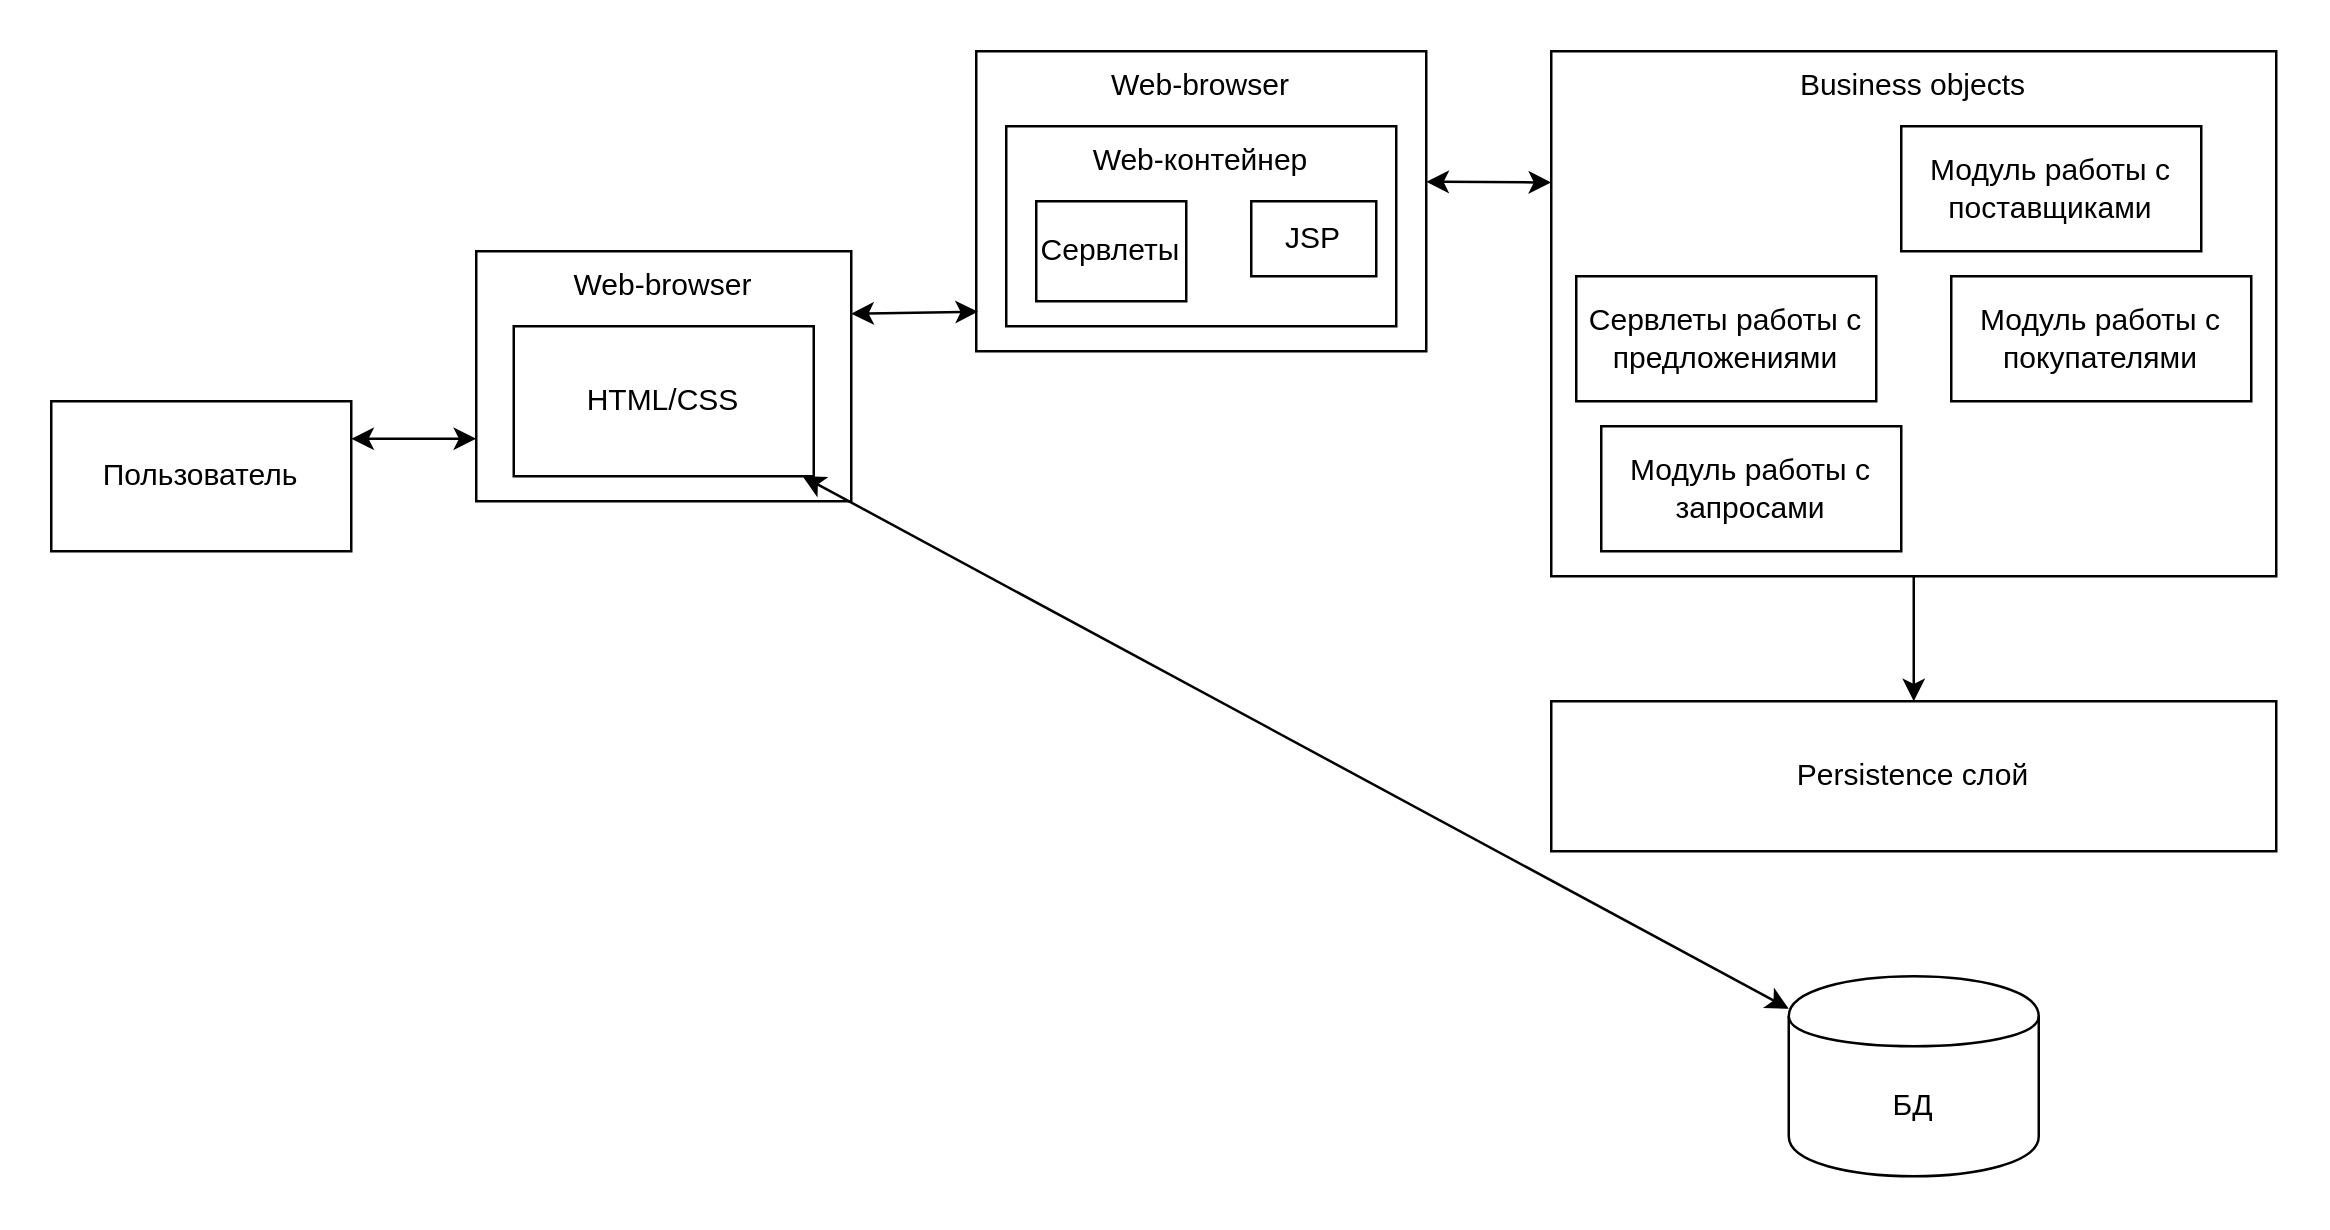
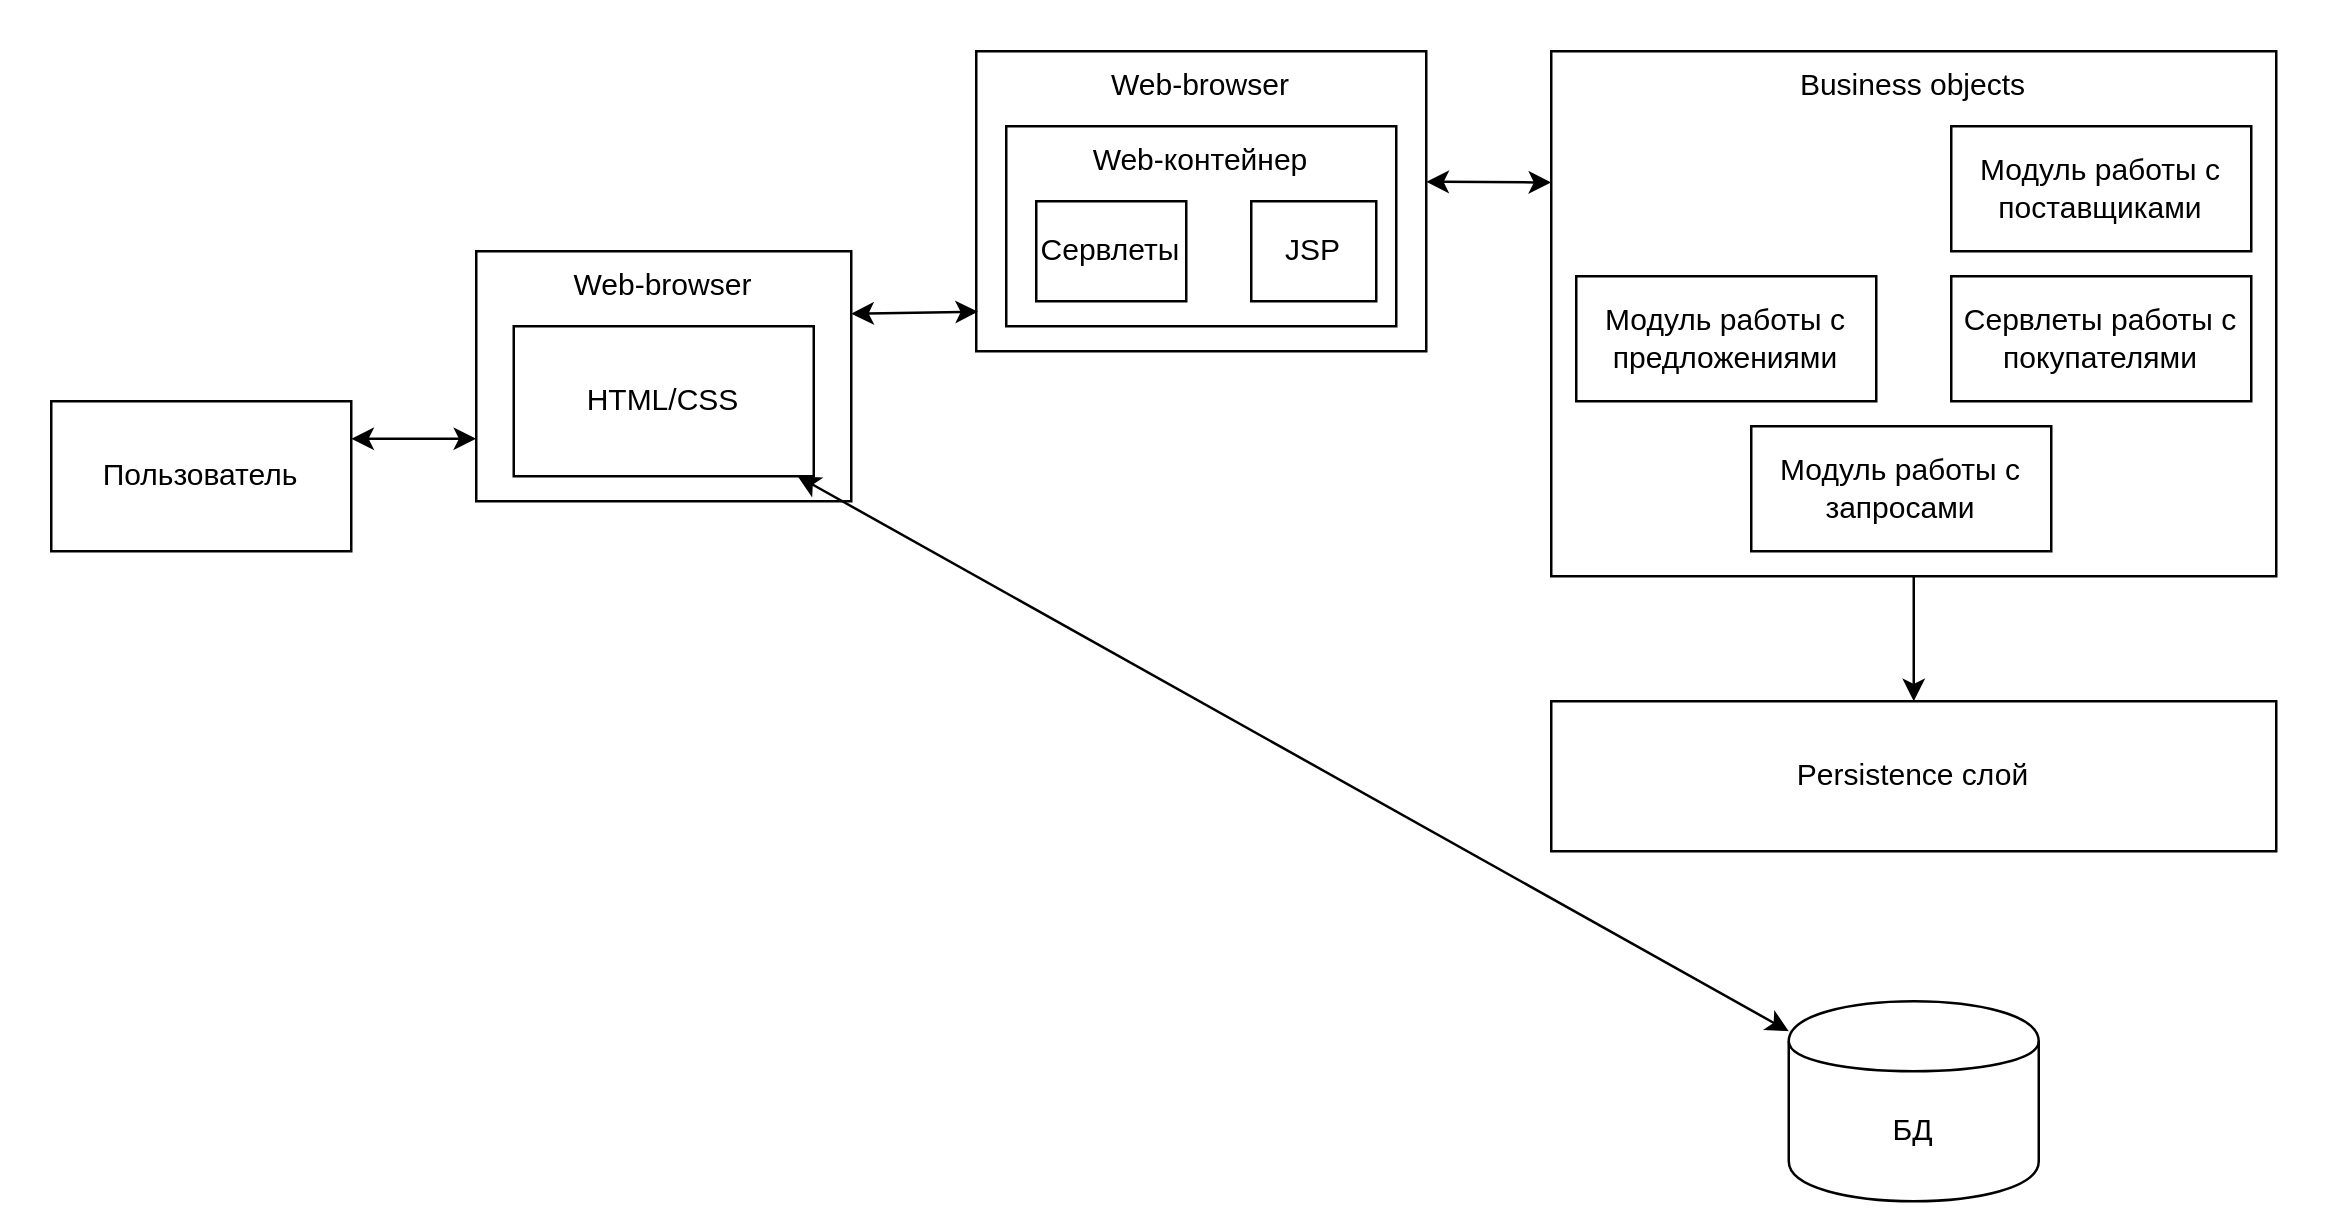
node "Модуль работы с поставщиками": moved (2051, 189) -> (2101, 189)
node "JSP": size 125x75 -> 125x100
node "Сервлеты работы с предложениями": label "Сервлеты работы с предложениями" -> "Модуль работы с предложениями"
node "Модуль работы с покупателями": label "Модуль работы с покупателями" -> "Сервлеты работы с покупателями"
node "Модуль работы с запросами": moved (1751, 489) -> (1901, 489)
node "БД": moved (1914, 1076) -> (1914, 1101)
